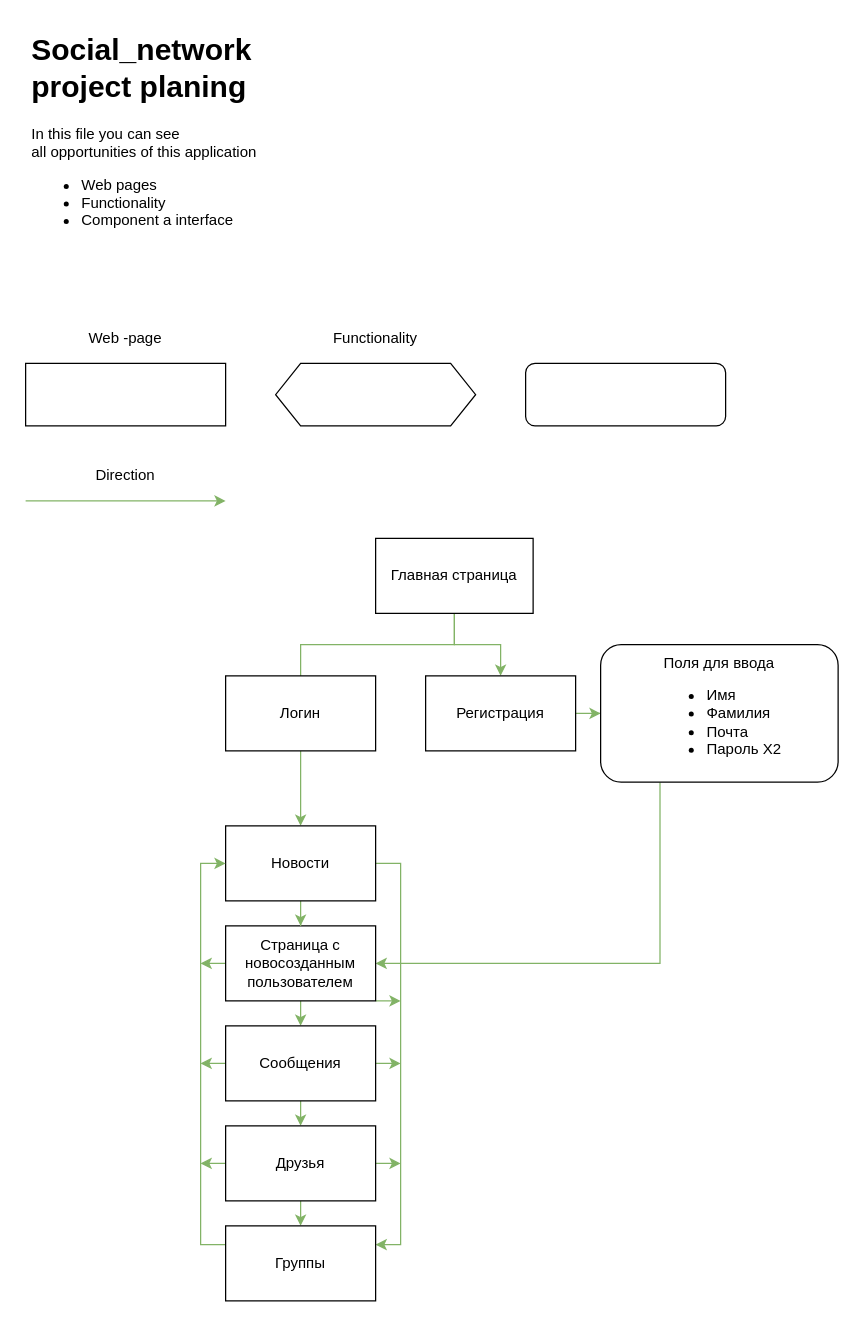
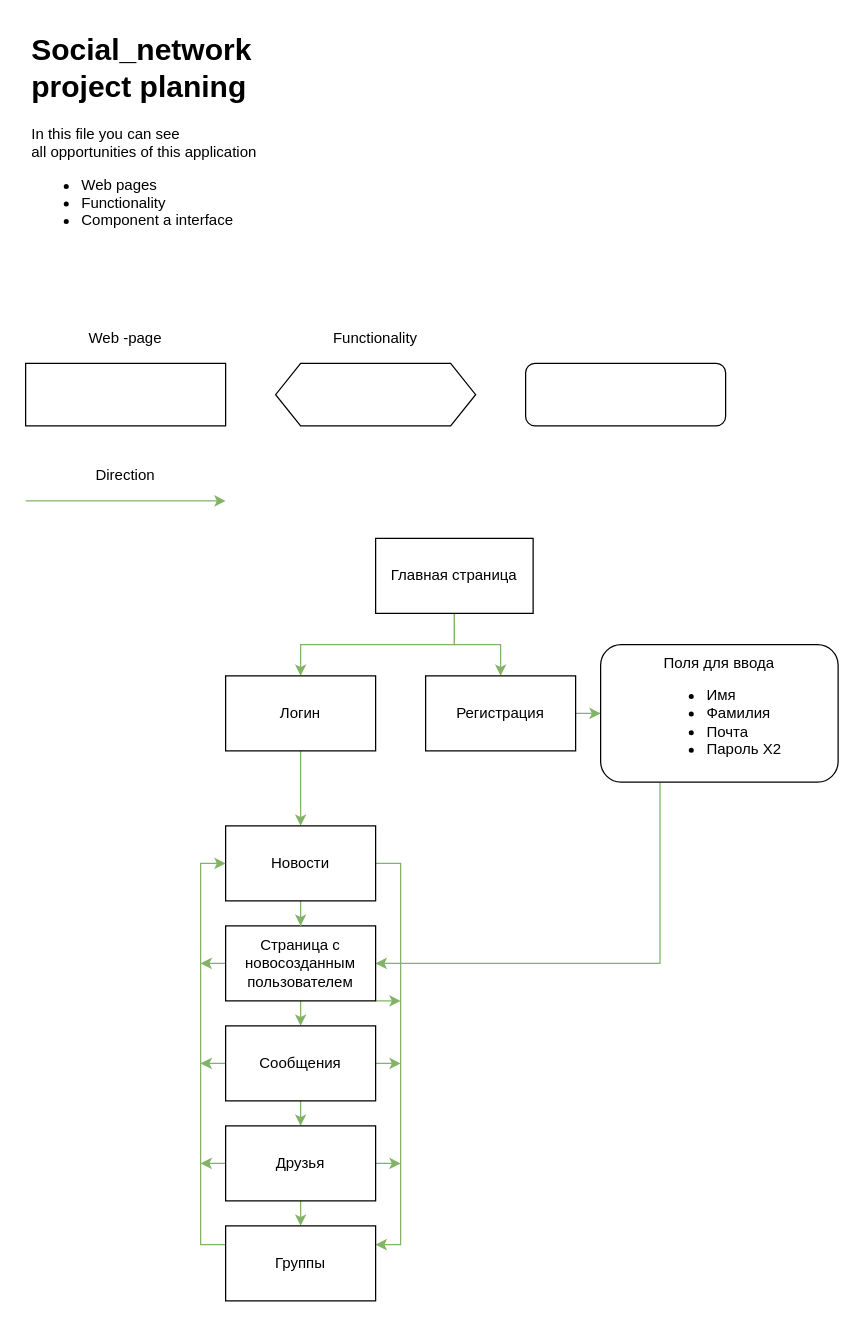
edge "Главная страница" -- "Логин": arrowhead none -> classic
